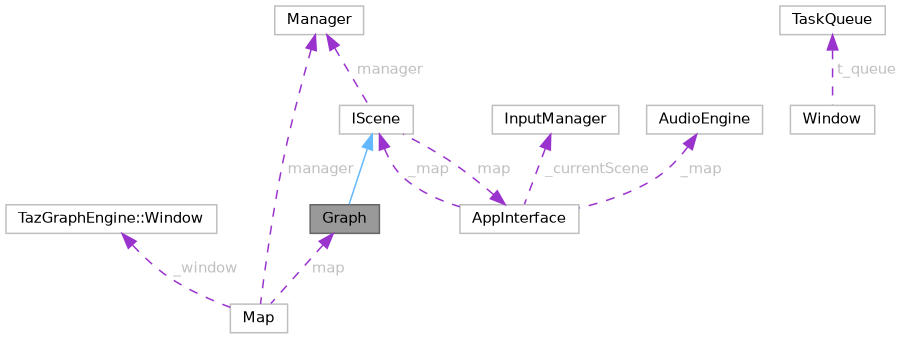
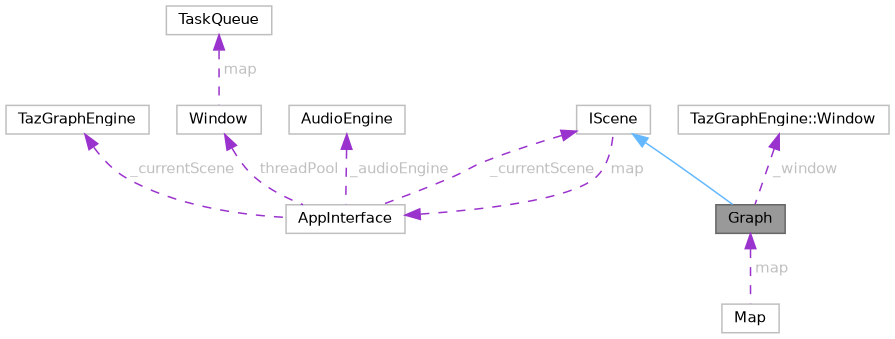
node "Manager": removed
edge "Window" -> "TaskQueue": label " t_queue" -> " map"
node "InputManager": label "InputManager" -> "TazGraphEngine"
edge "AppInterface" -> "IScene": label " _map" -> " _currentScene"
edge "AppInterface" -> "AudioEngine": label " _map" -> " _audioEngine"
edge "AppInterface" -> "Window": added, label "threadPool"
edge "Map" -> "TazGraphEngine::Window": now "Graph" -> "TazGraphEngine::Window"
